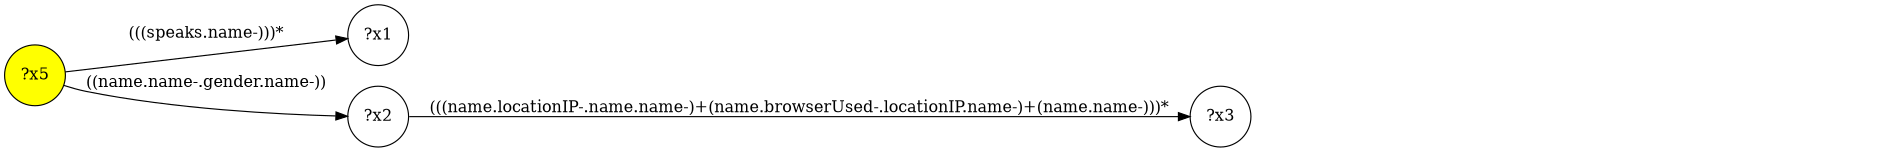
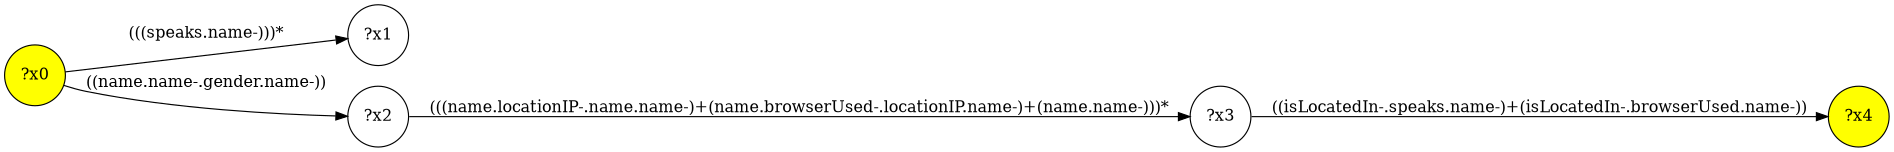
node "?x5": label "?x5" -> "?x0"
node "?x4": added
